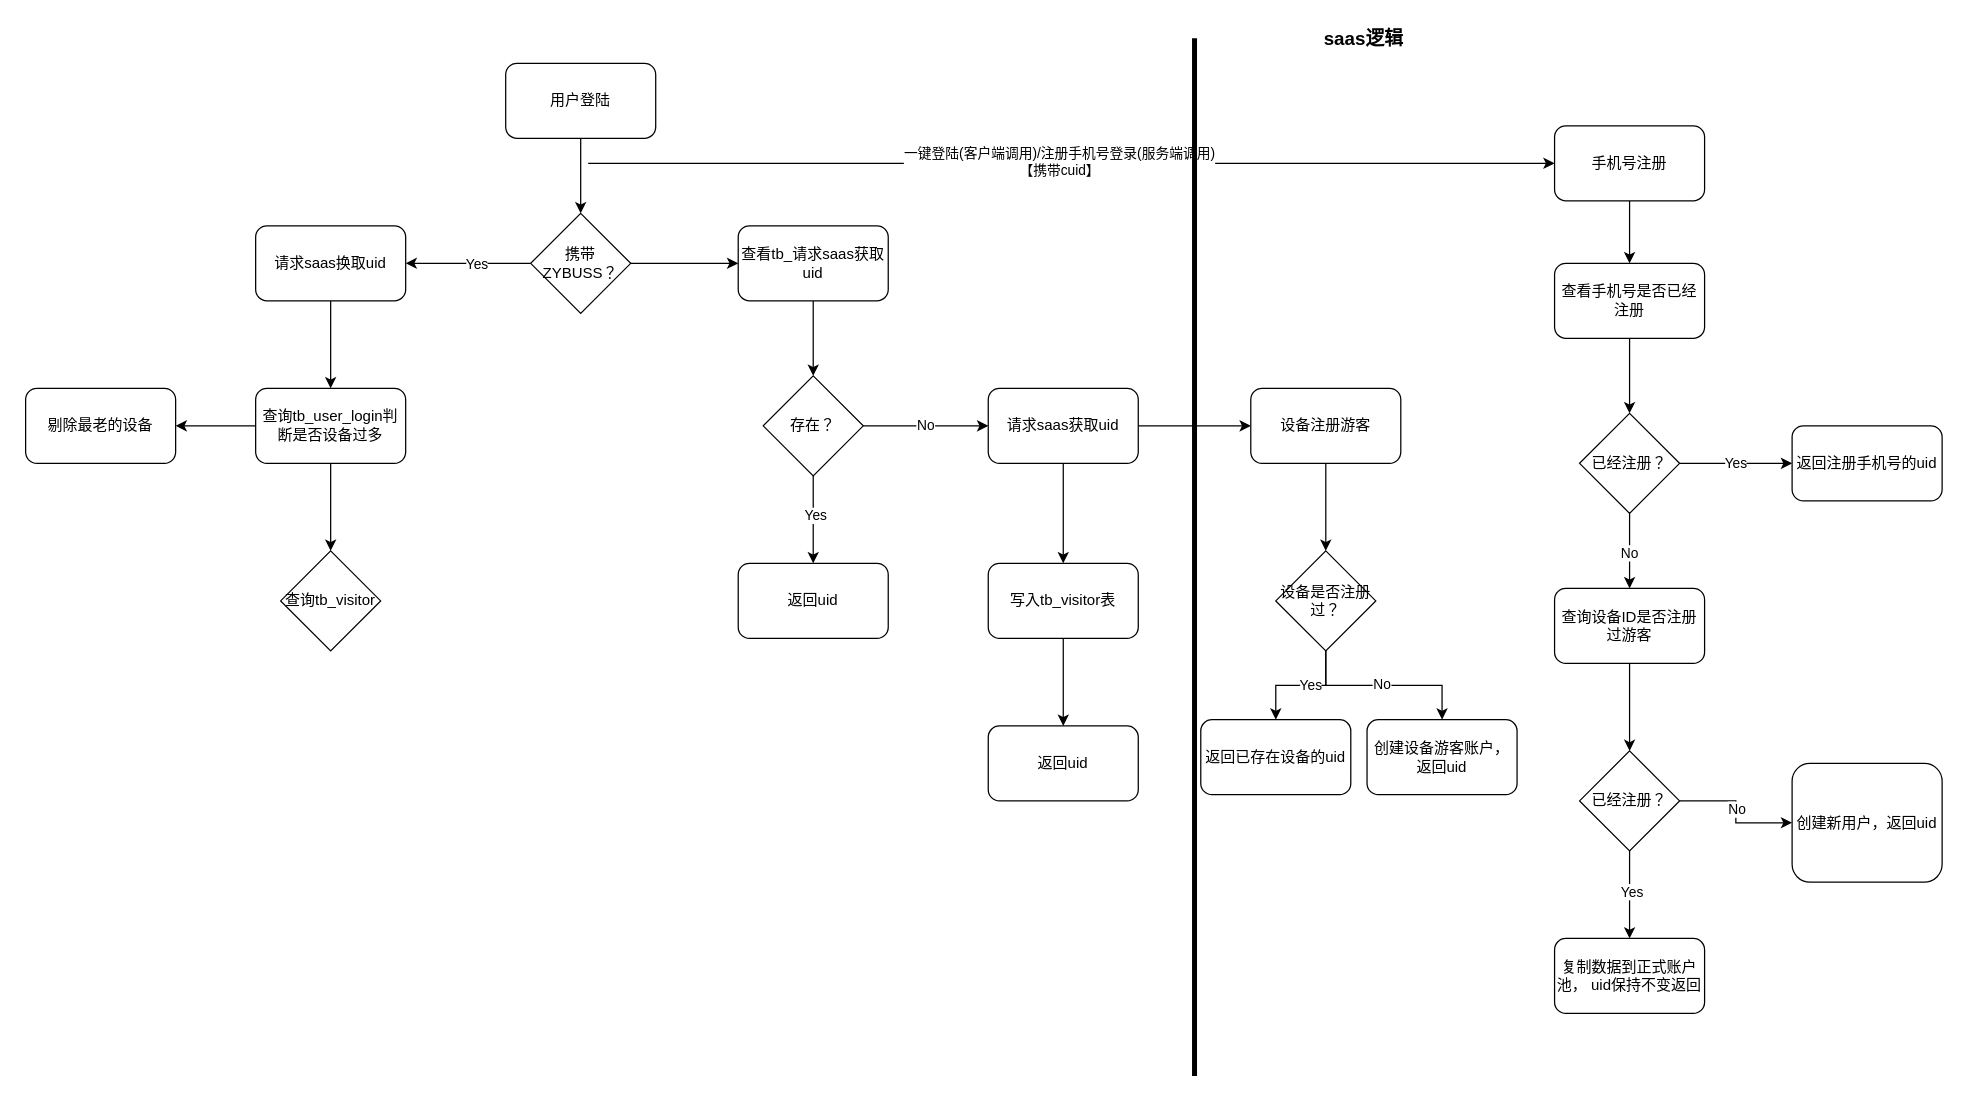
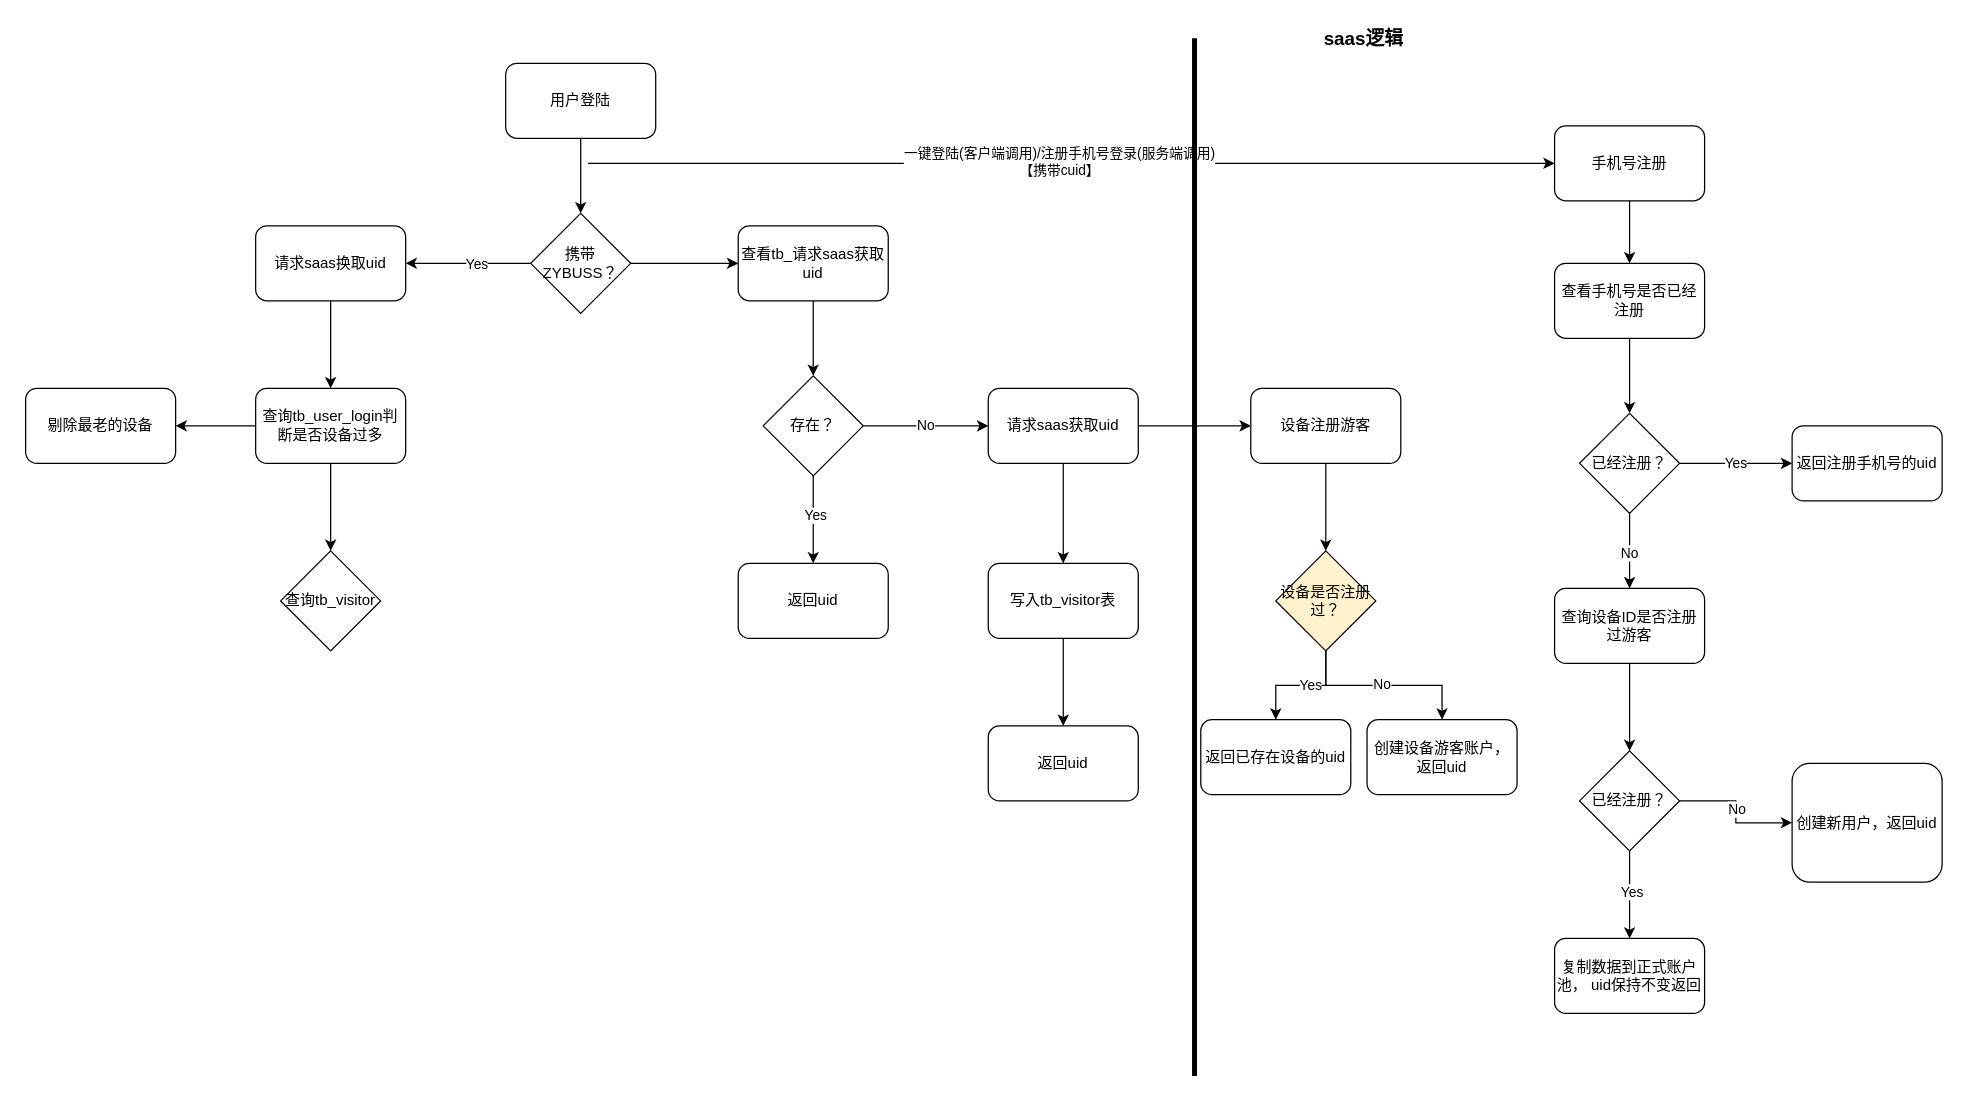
node "设备是否注册过？": fillcolor #ffffff -> #fff2cc
